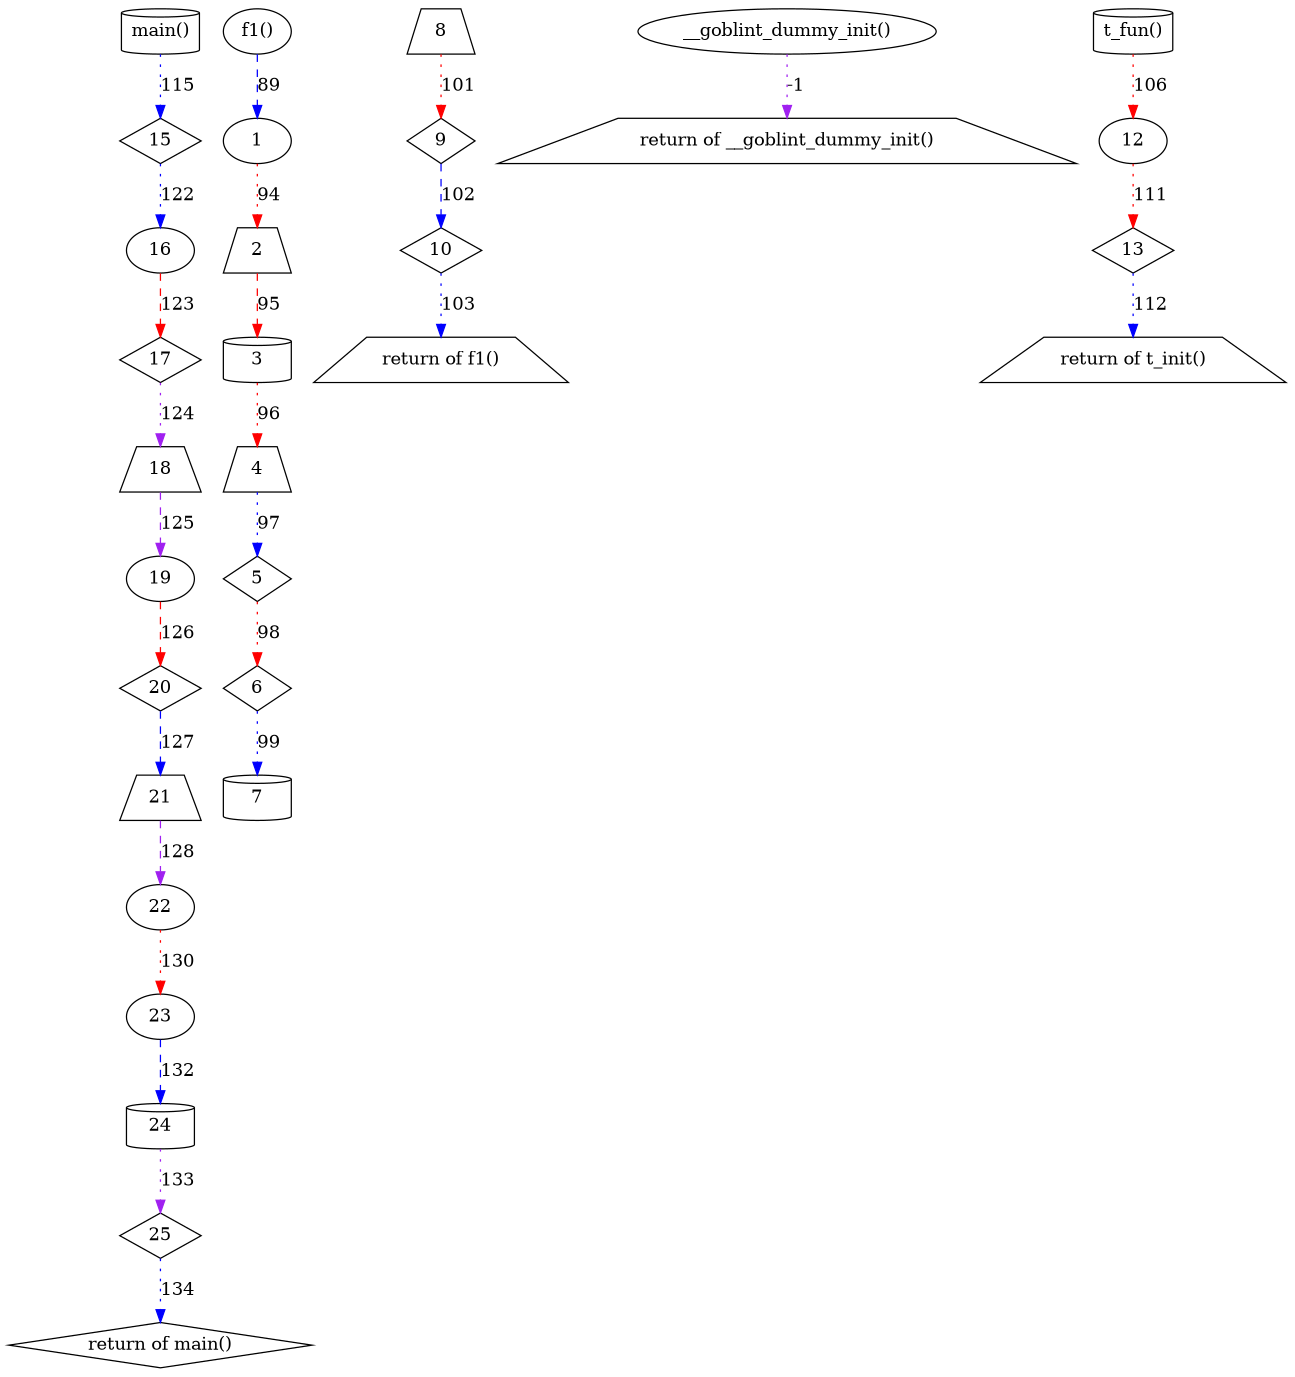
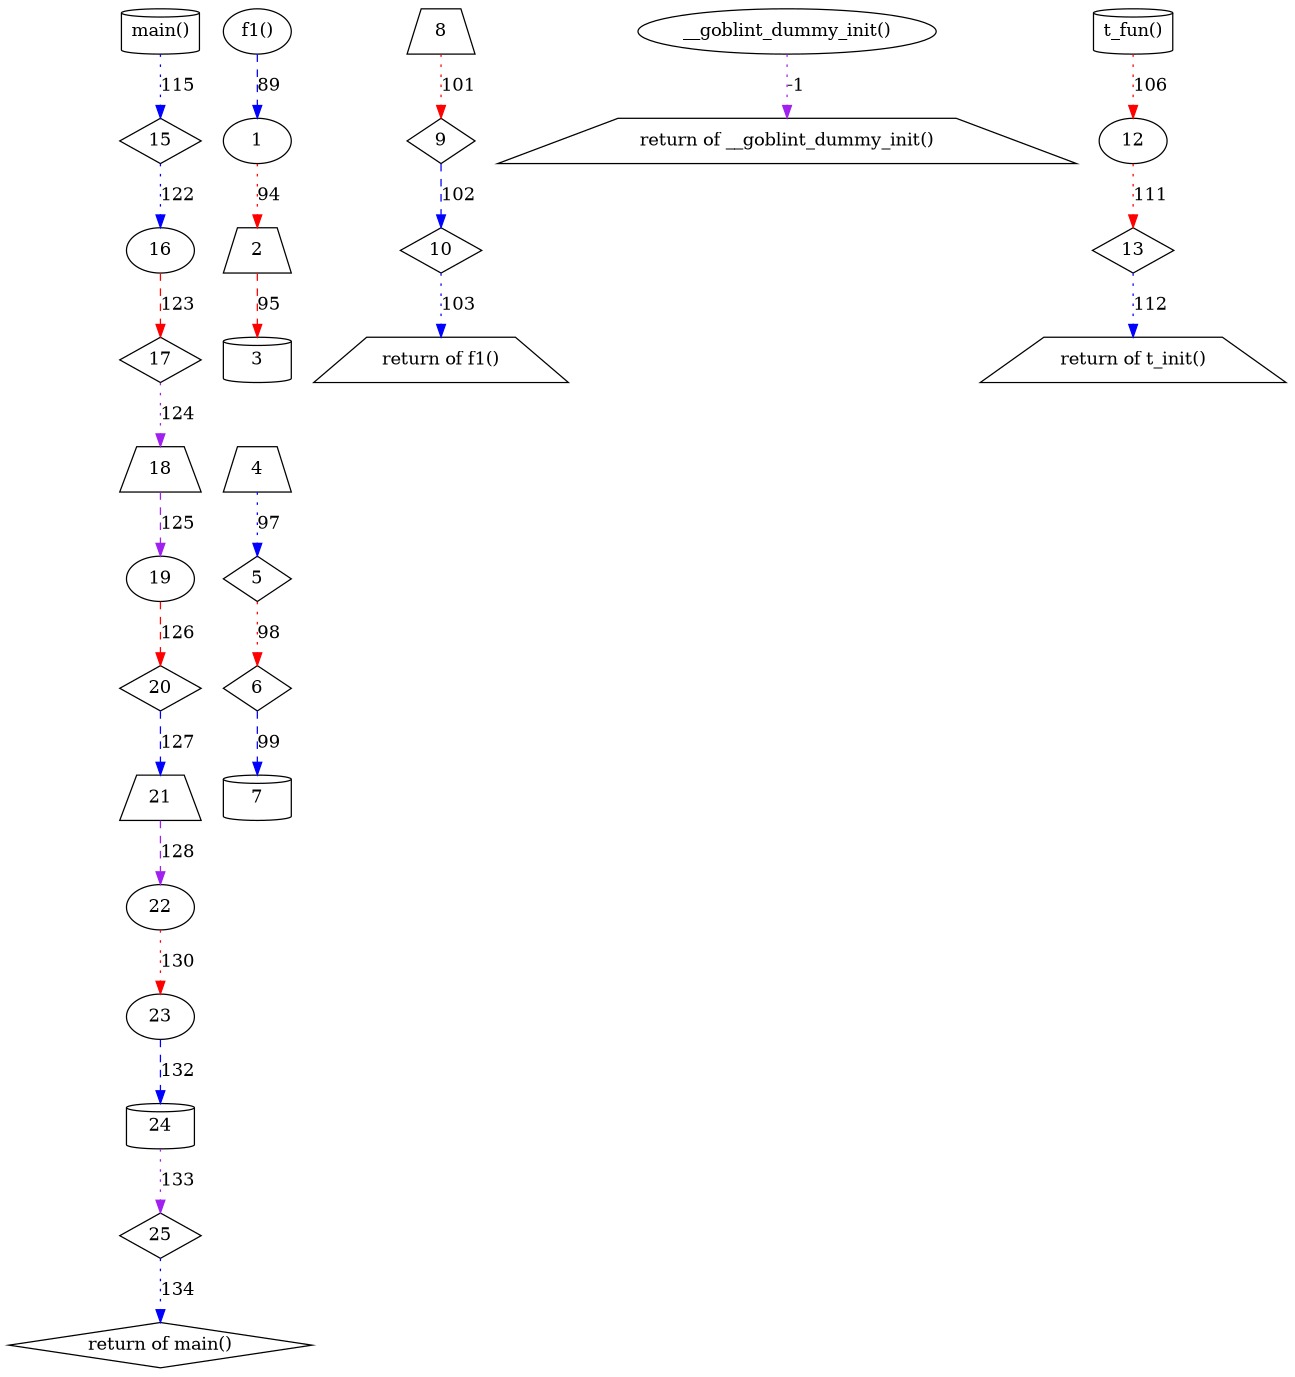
edge "3" -> "4": removed, label "96"
edge "6" -> "7": style dotted -> dashed
